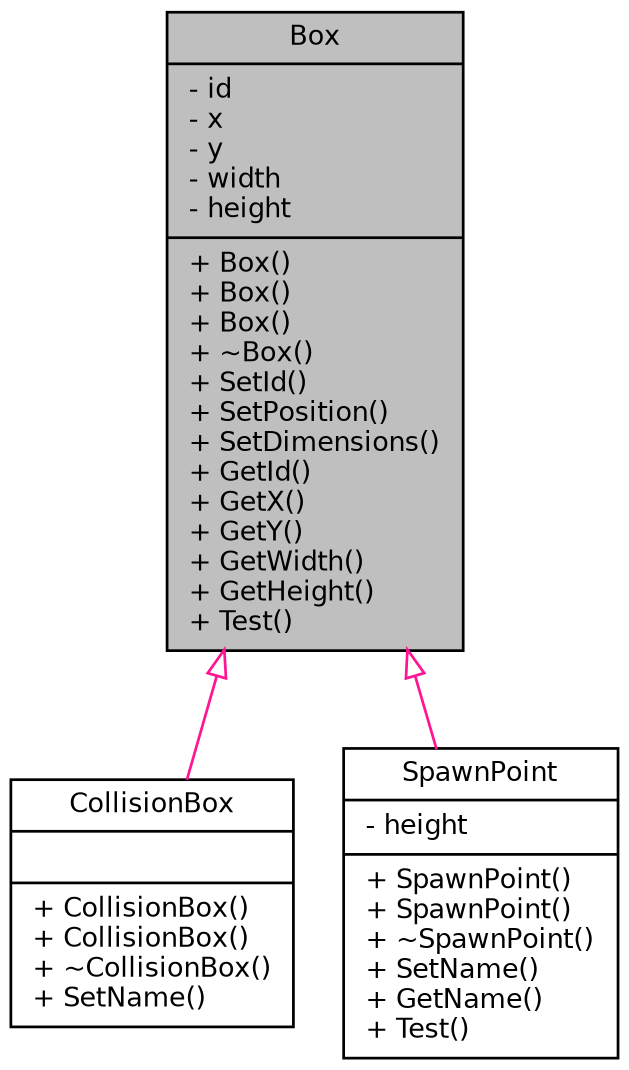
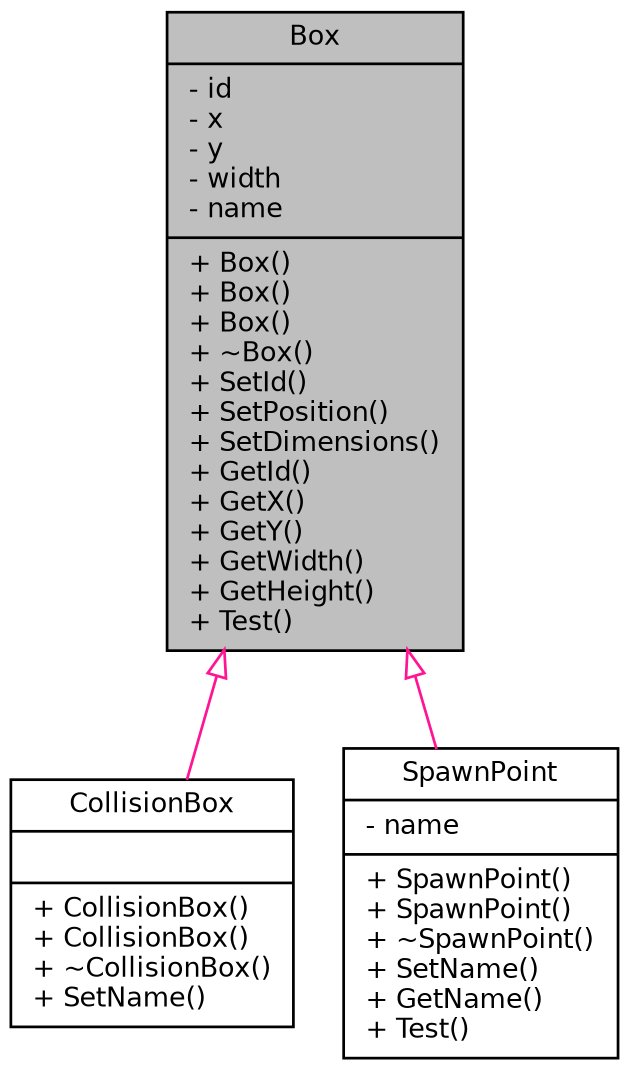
node "Box": text "- height" -> "- name"
node "SpawnPoint": text "- height" -> "- name"
